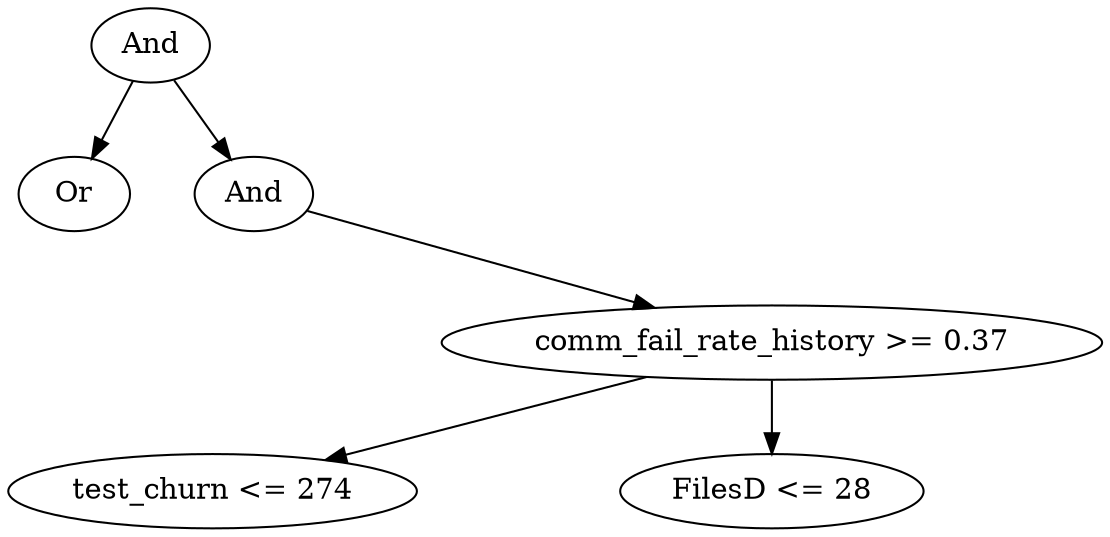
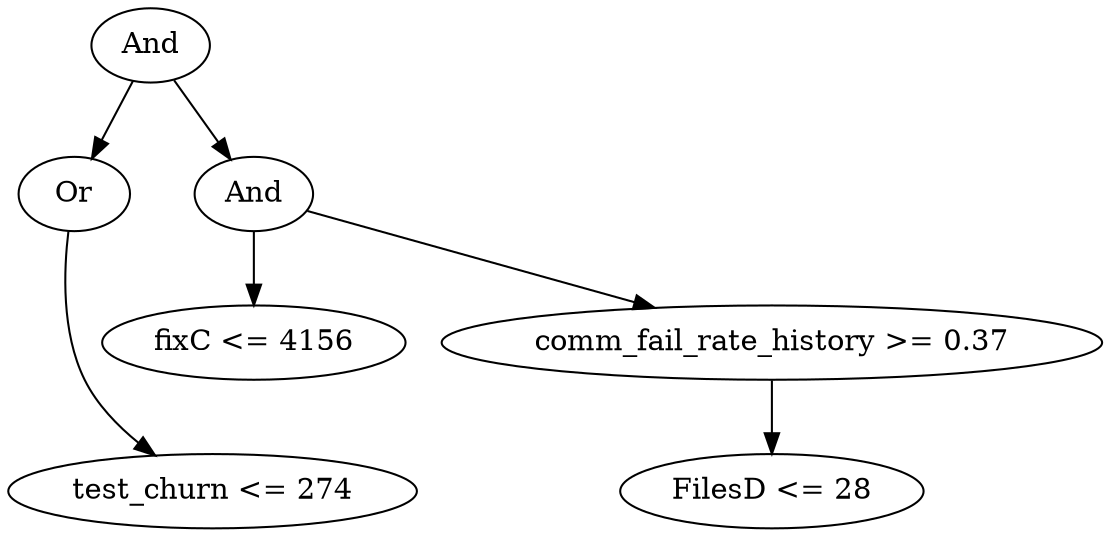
node "fixC <= 4156": added
edge "comm_fail_rate_history >= 0.37" -> "test_churn <= 274": now "Or" -> "test_churn <= 274"
